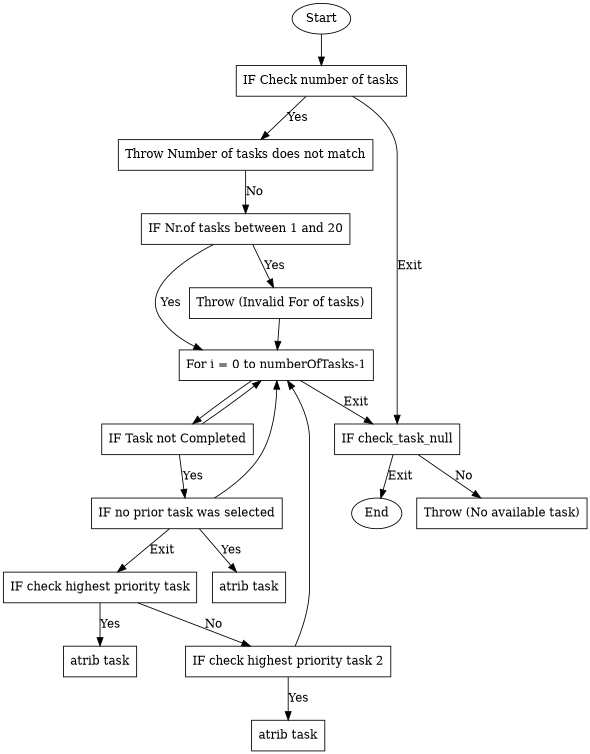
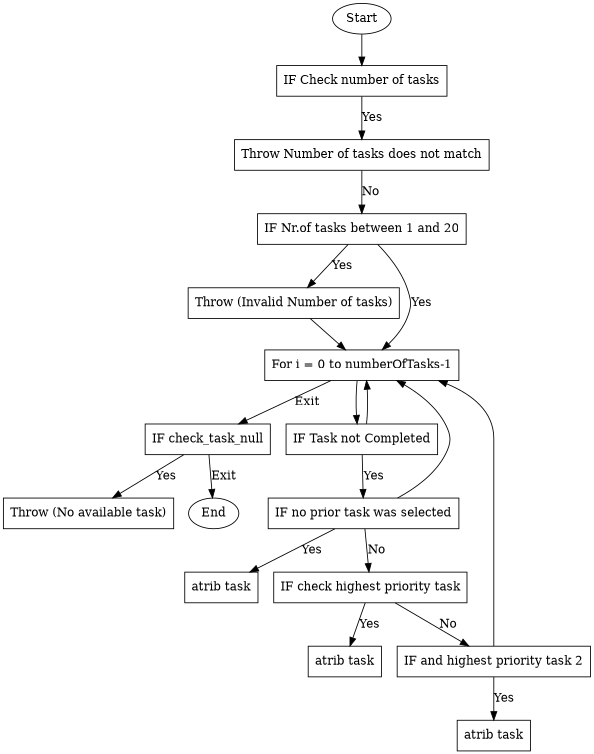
edge "IF Check number of tasks" -> "IF check_task_null": removed, label "Exit"
node "Throw (Invalid For of tasks)": label "Throw (Invalid For of tasks)" -> "Throw (Invalid Number of tasks)"
edge "IF check_task_null" -> "Throw (No available task)": label "No" -> "Yes"
edge "IF no prior task was selected" -> "IF check highest priority task": label "Exit" -> "No"
node "IF check highest priority task 2": label "IF check highest priority task 2" -> "IF and highest priority task 2"
